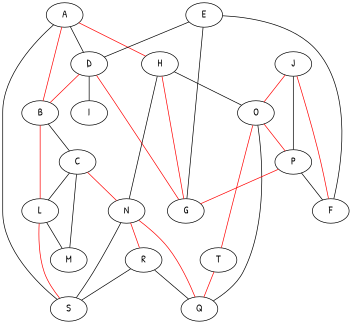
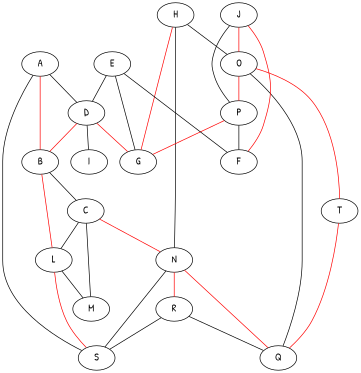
edge "A" -- "H": removed
